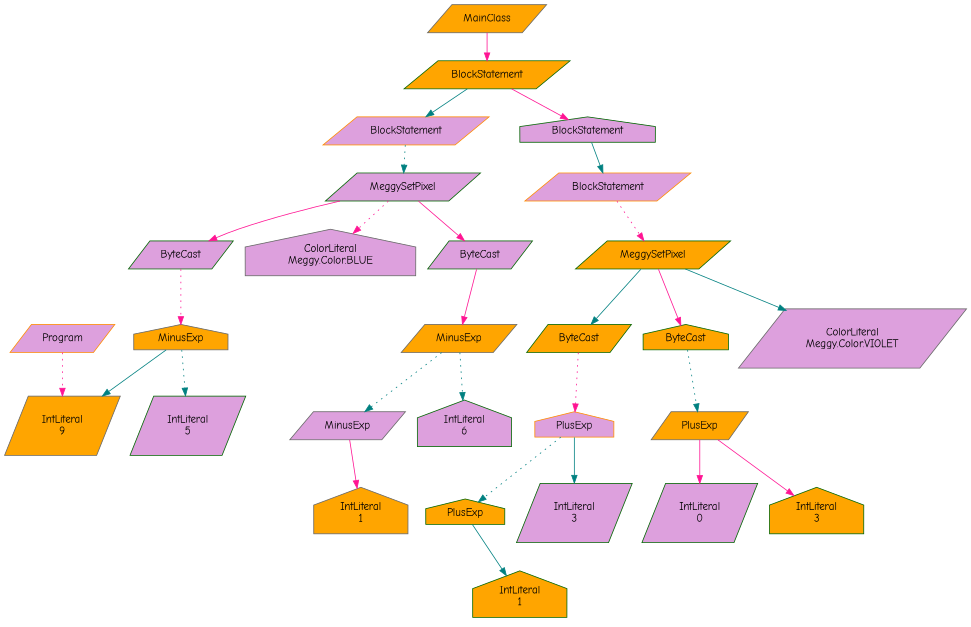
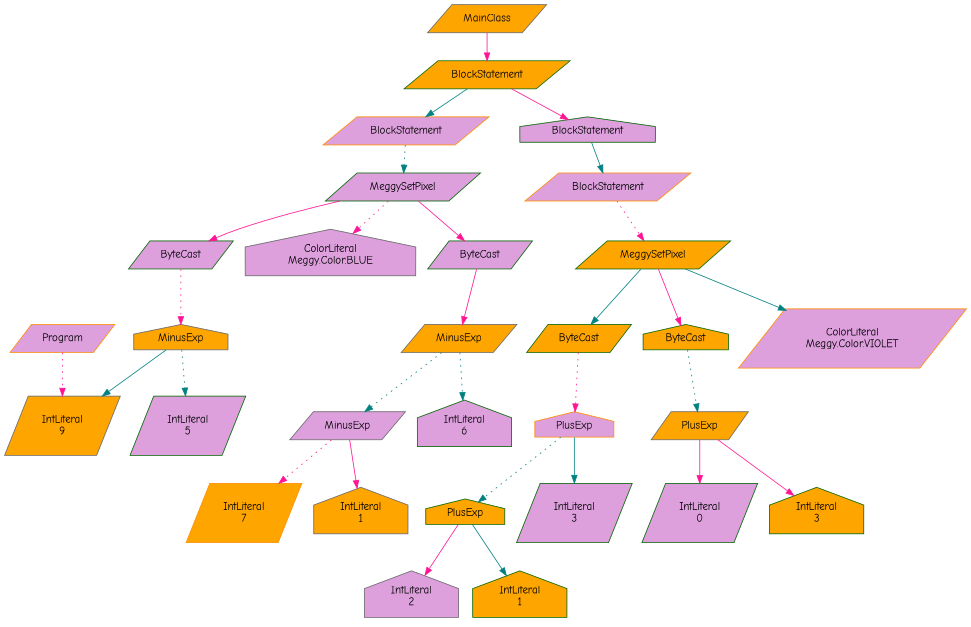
node "ColorLiteral Meggy.Color.VIOLET": color gray40 -> darkorange
node "IntLiteral 7": added
node "IntLiteral 2": added
